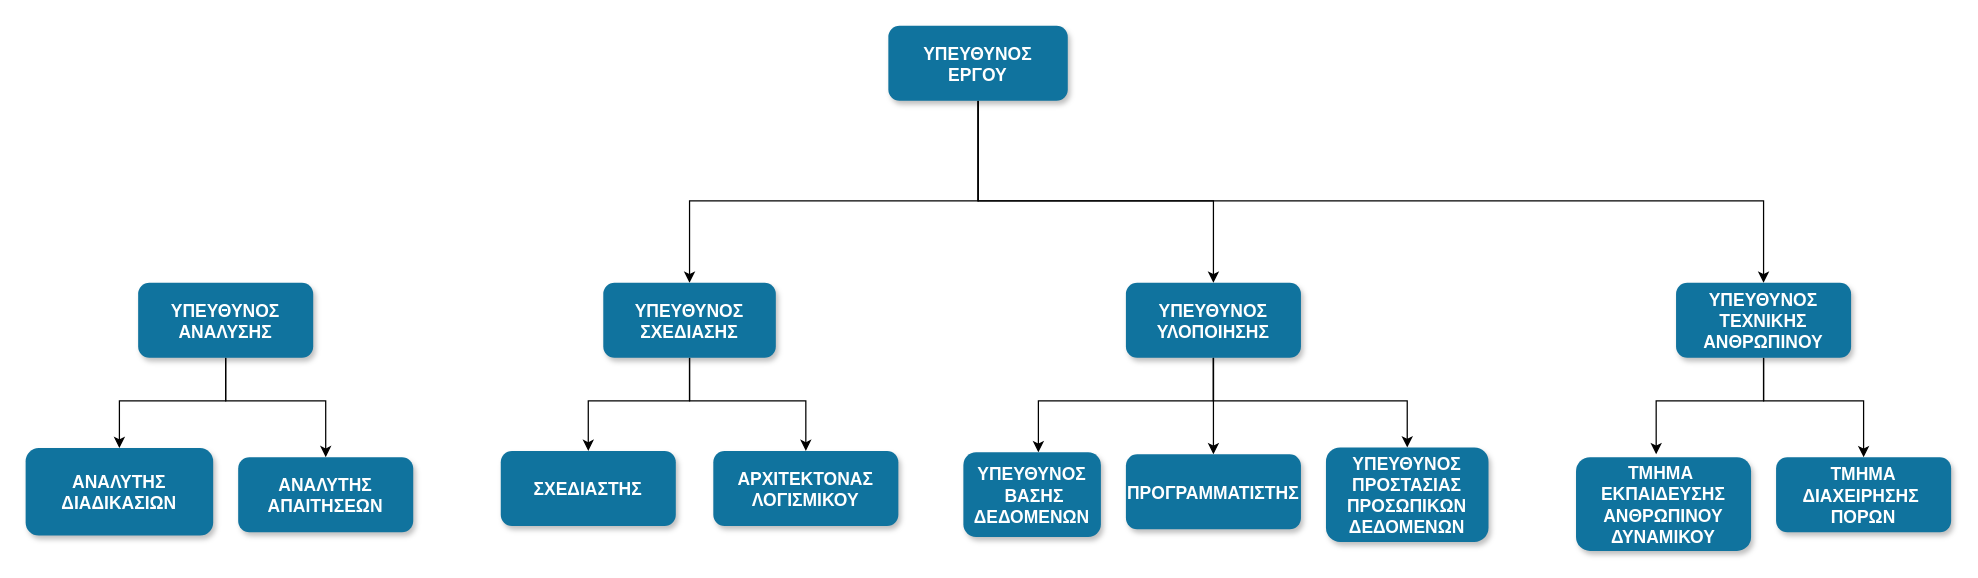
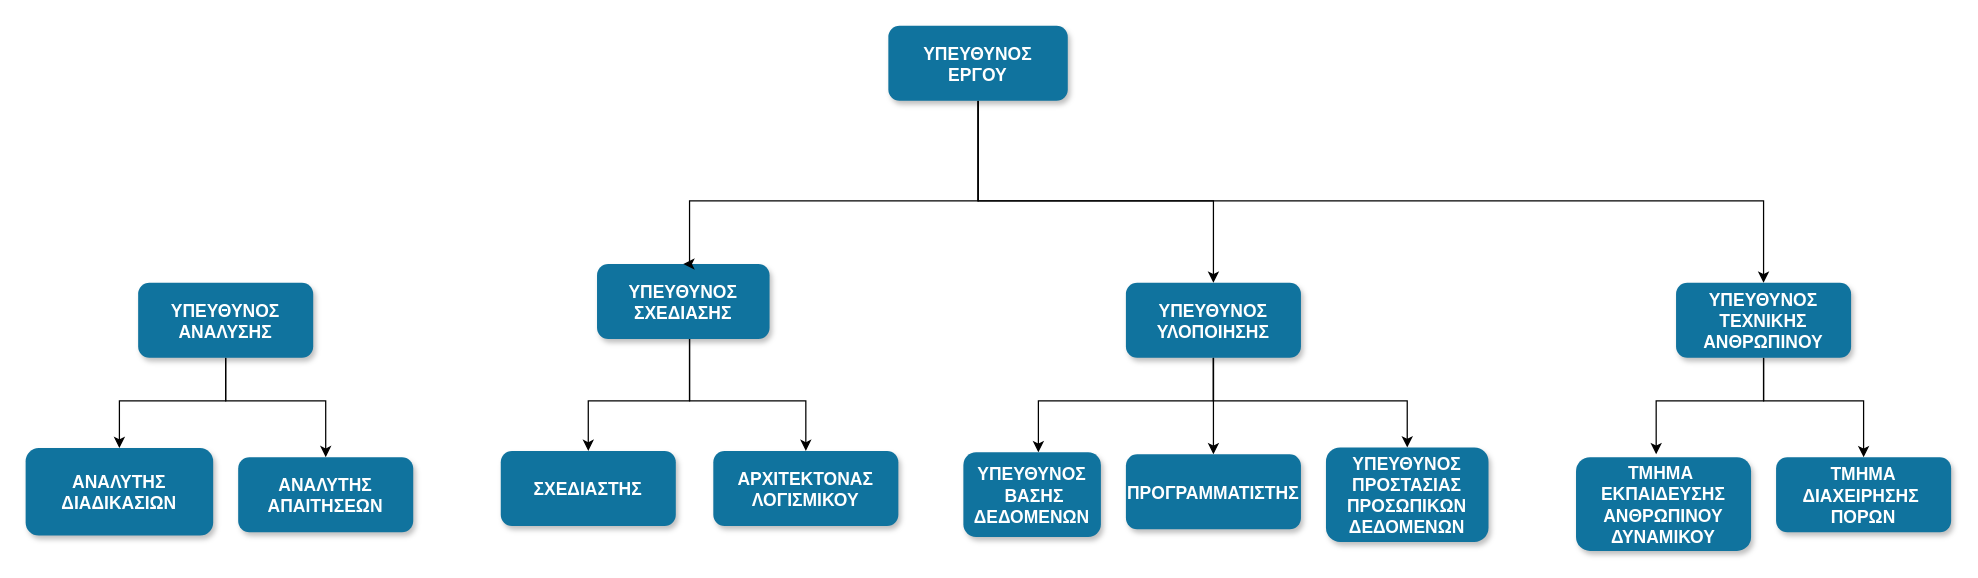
node "ΥΠΕΥΘΥΝΟΣ ΣΧΕΔΙΑΣΗΣ": moved (689, 320) -> (683, 301)
